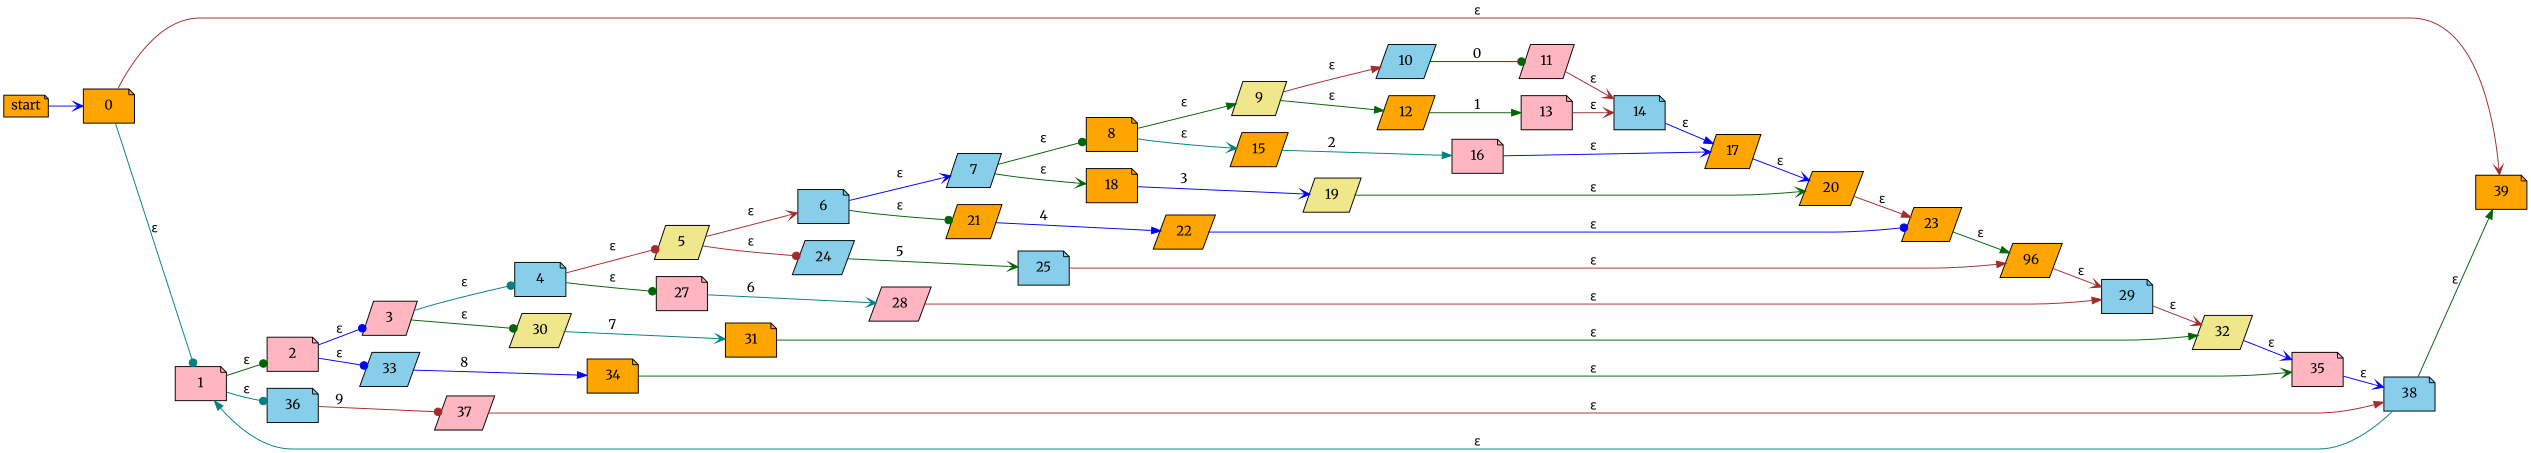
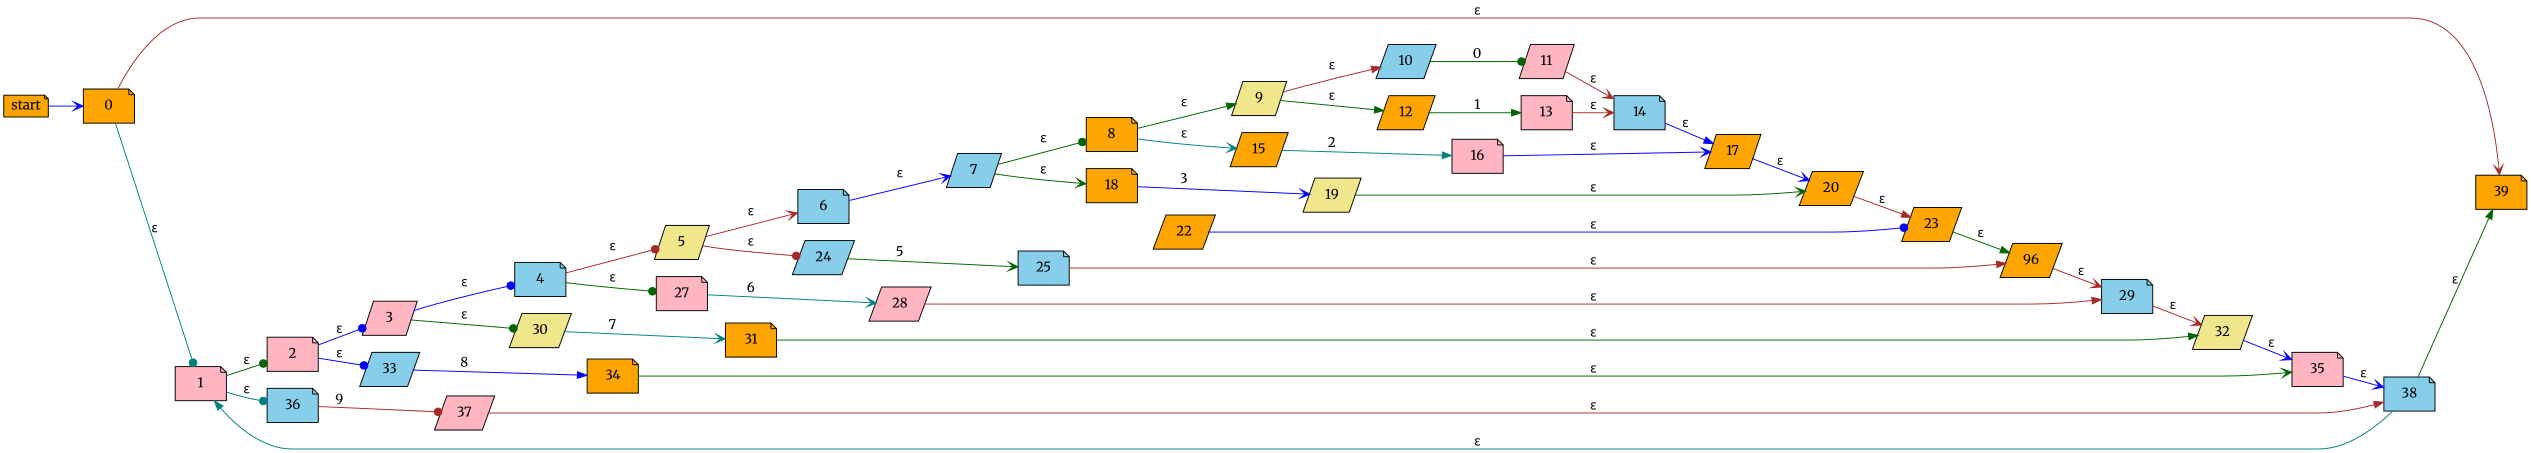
node "21": removed
edge "3" -> "4": color teal -> blue
